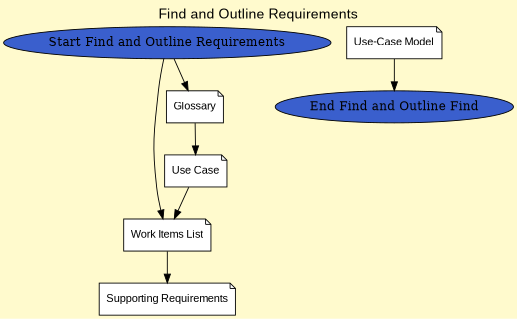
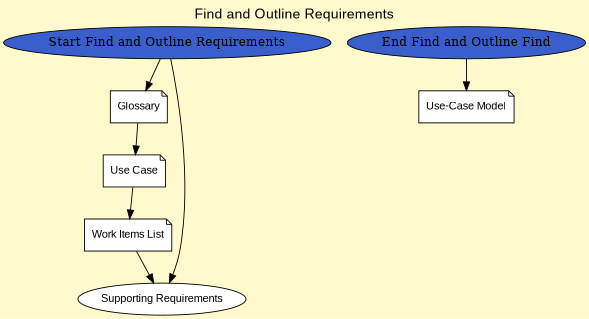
edge "Use-Case Model" -> "End Find and Outline Find": reversed
edge "Start Find and Outline Requirements" -> "Work Items List": now "Start Find and Outline Requirements" -> "Supporting Requirements"
node "Supporting Requirements": shape note -> ellipse
